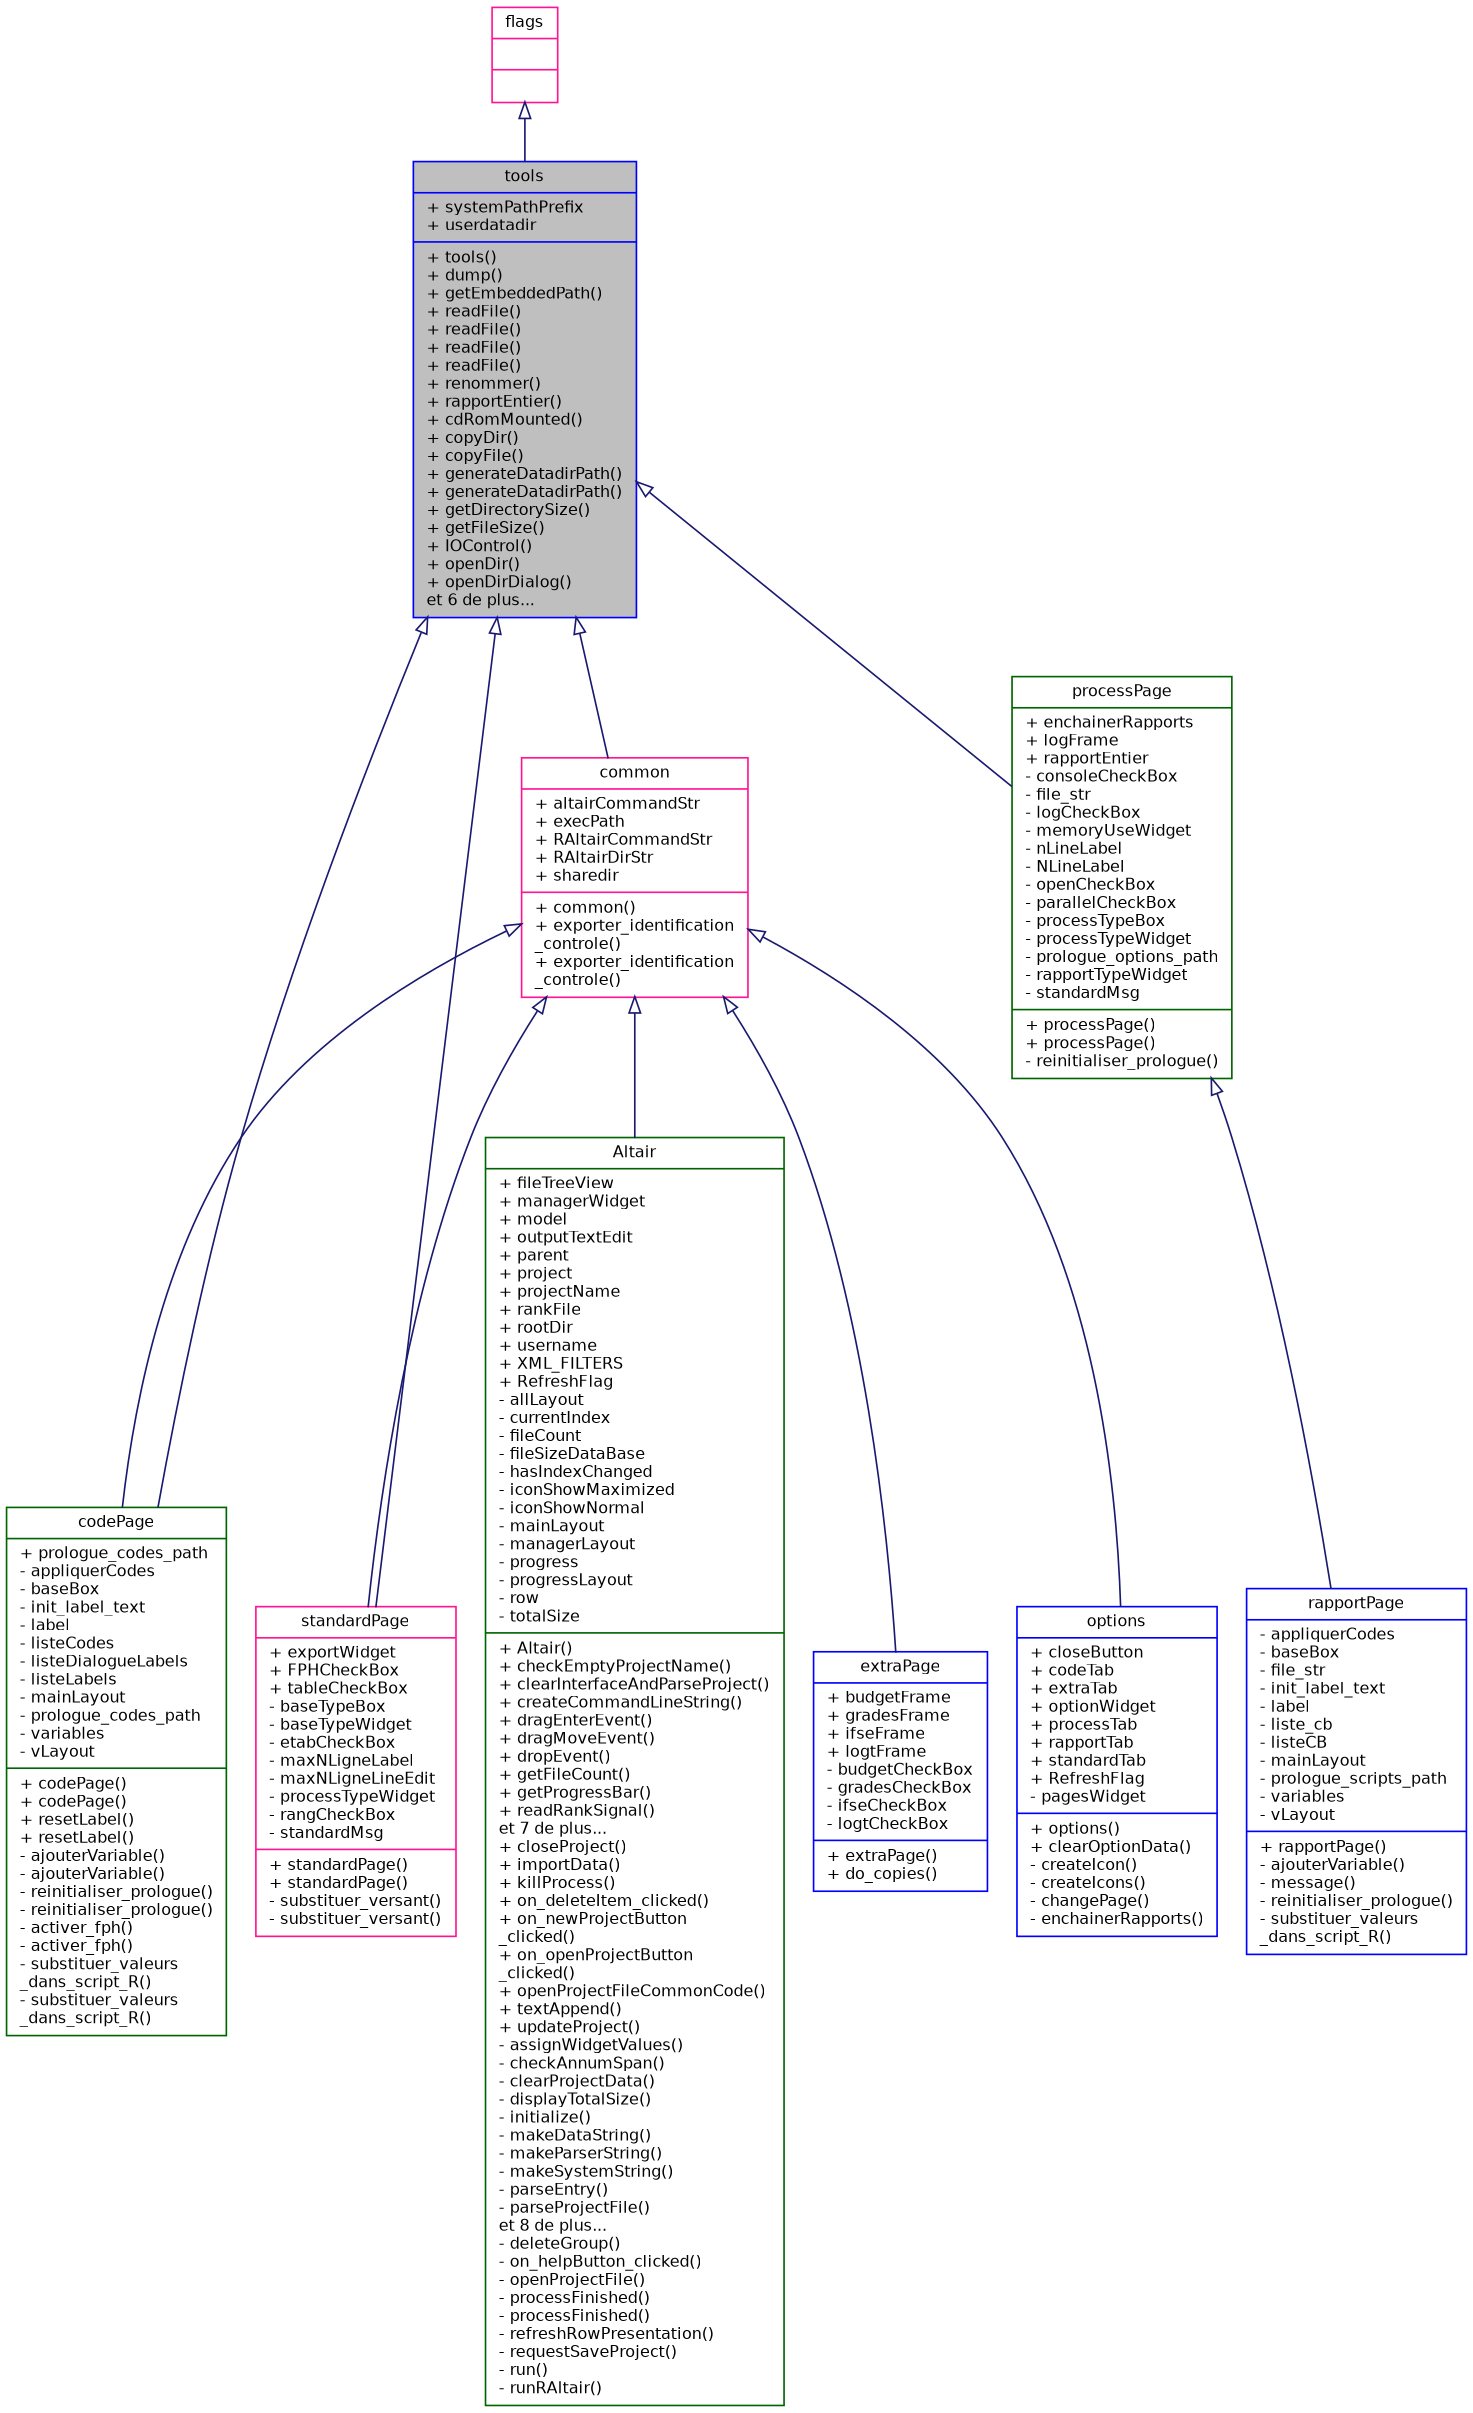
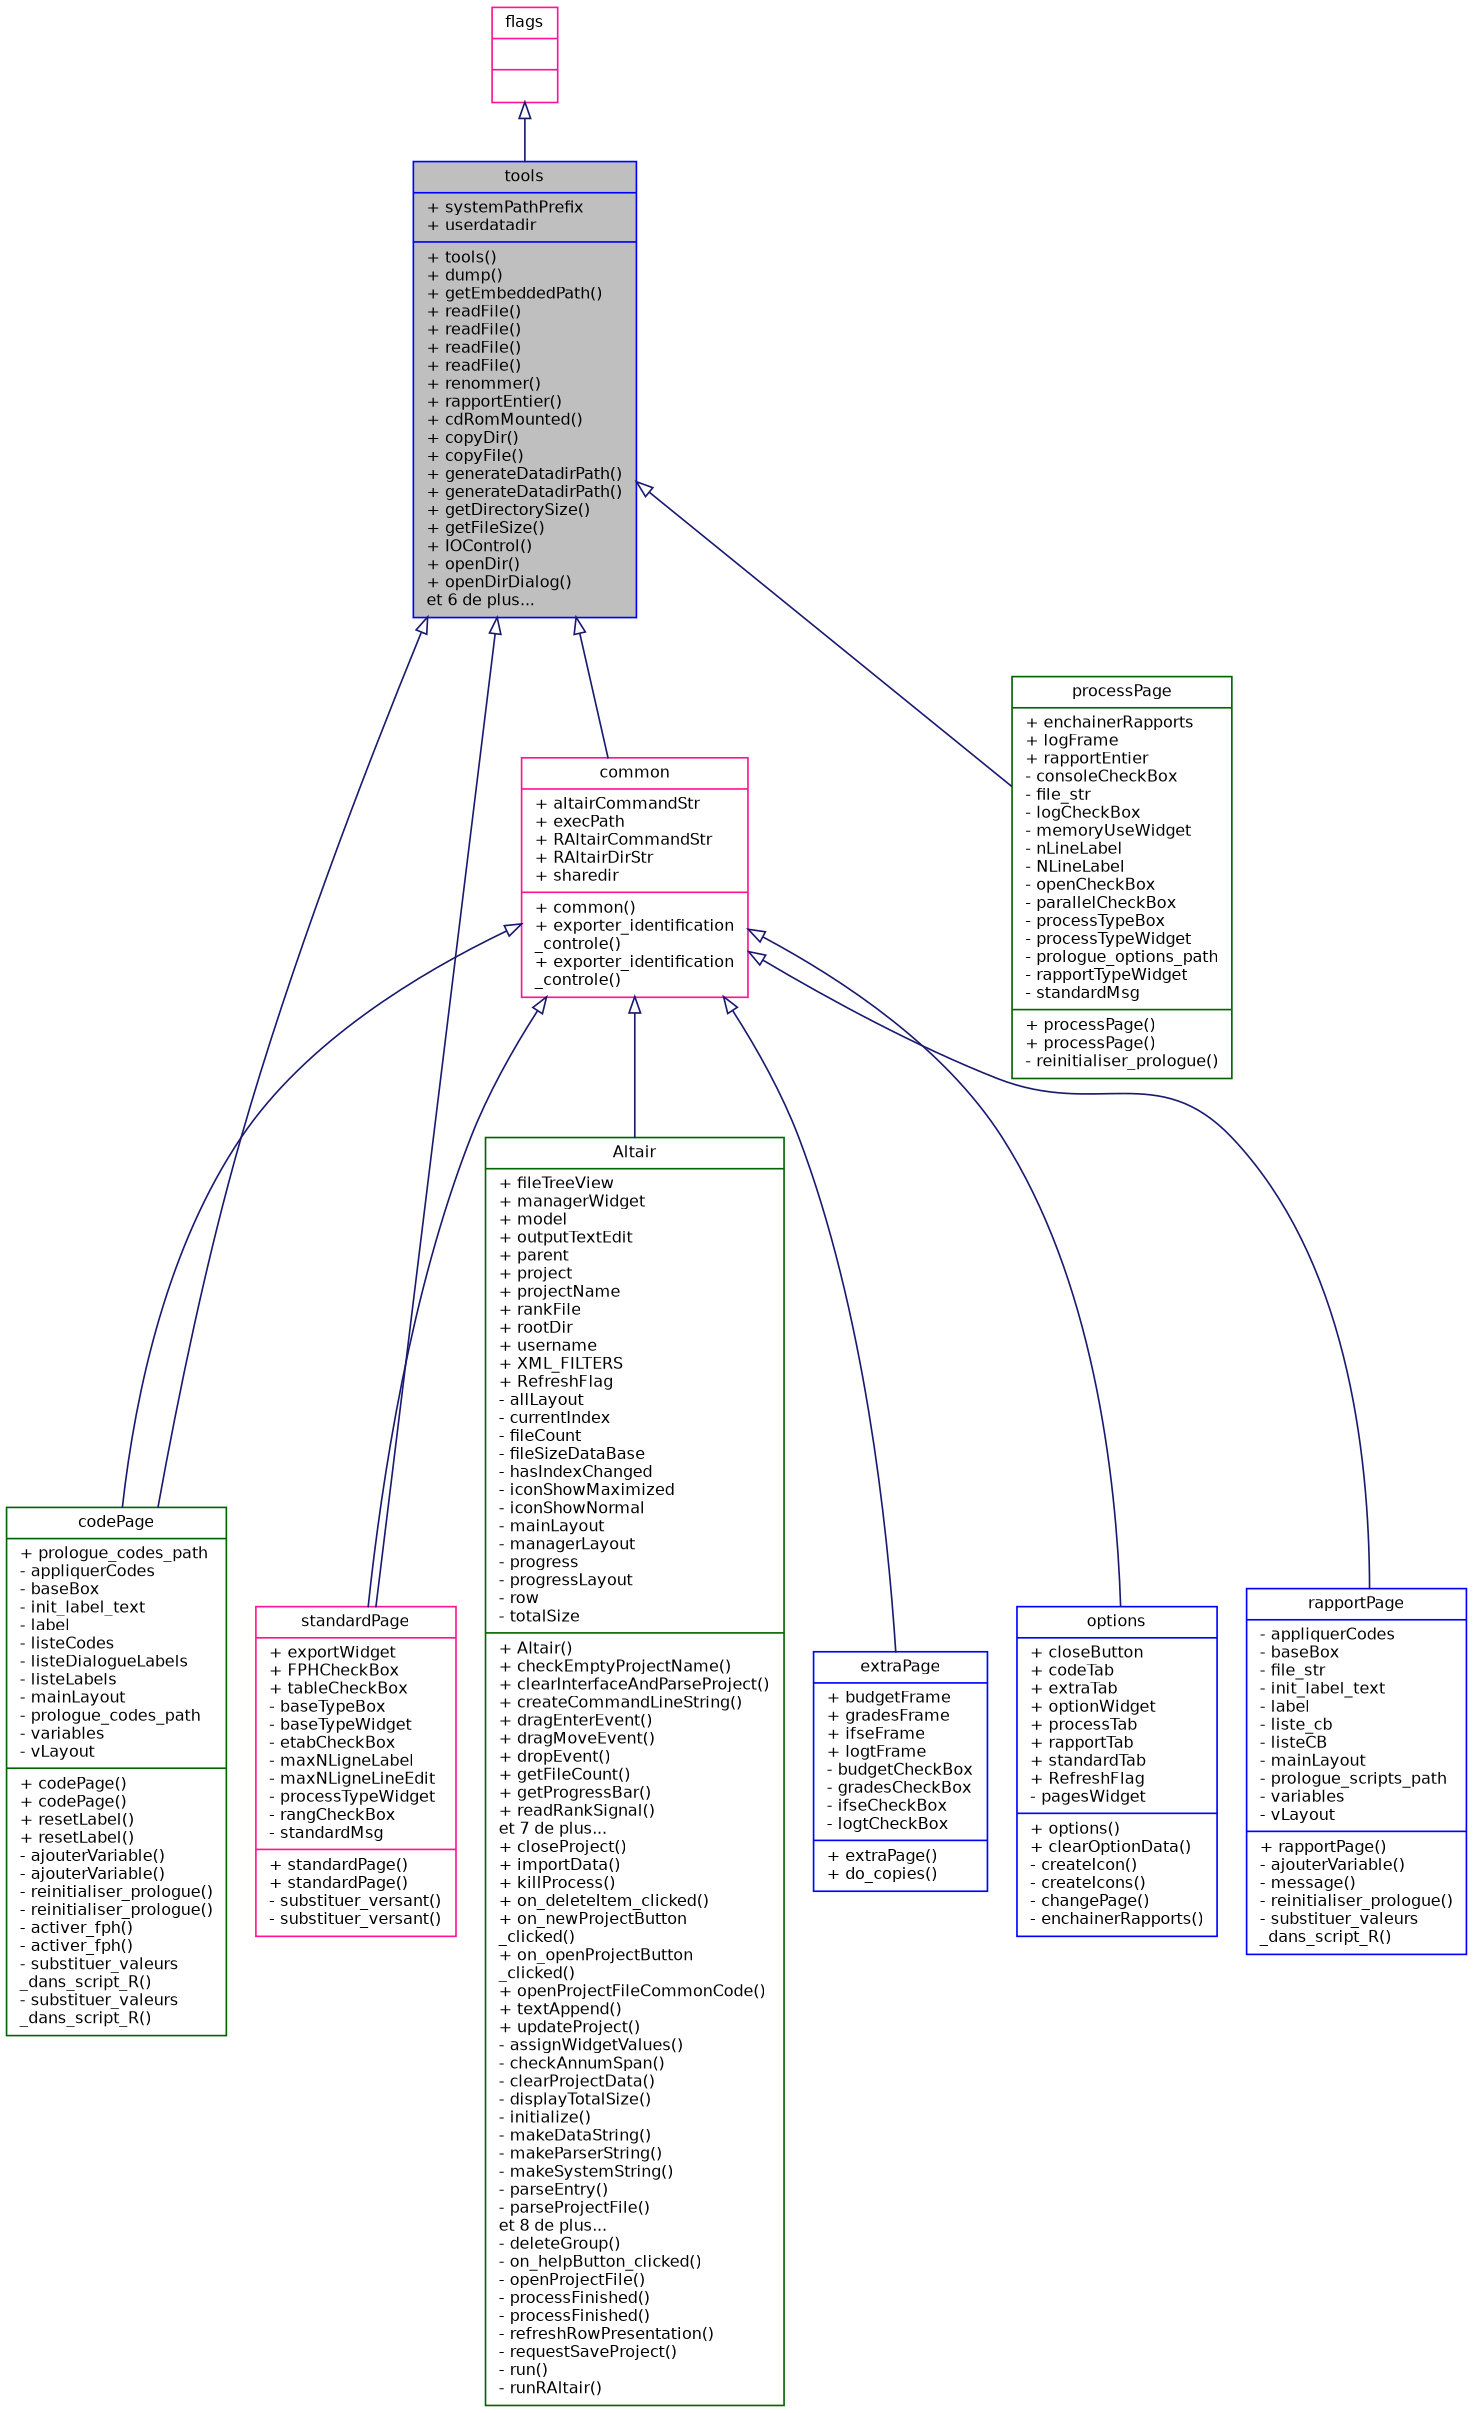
edge "rapportPage" -> "processPage": now "rapportPage" -> "common"
